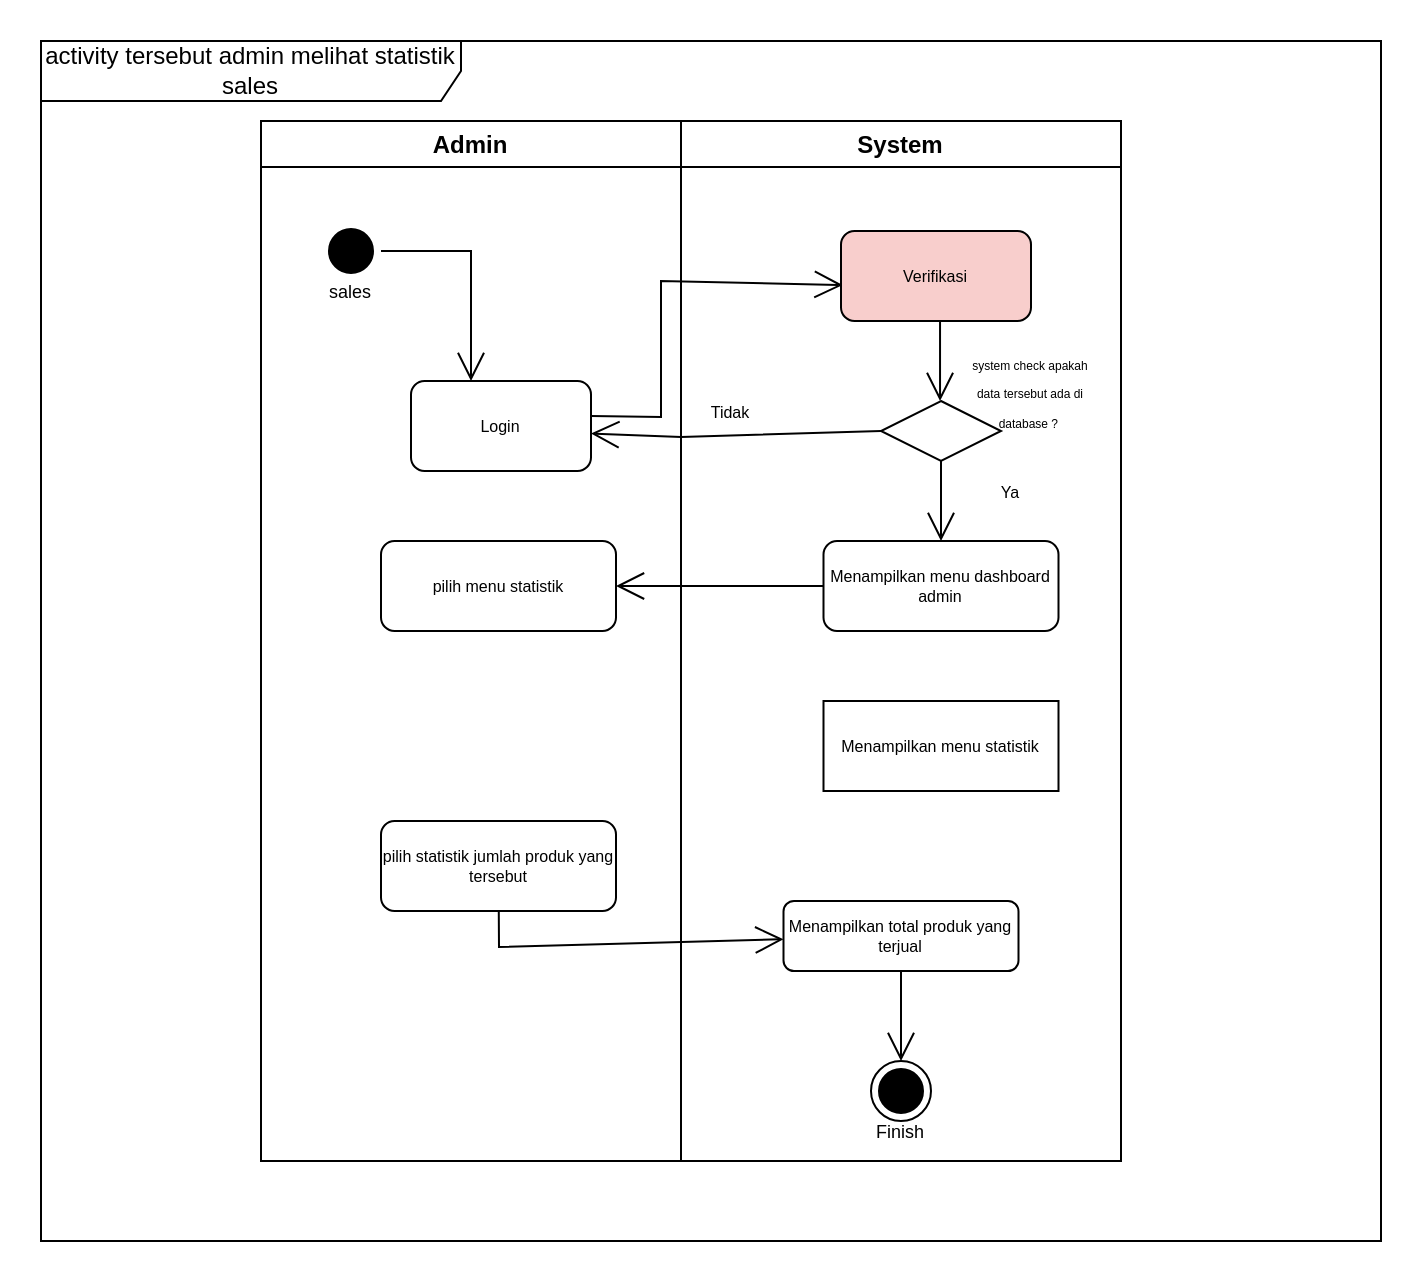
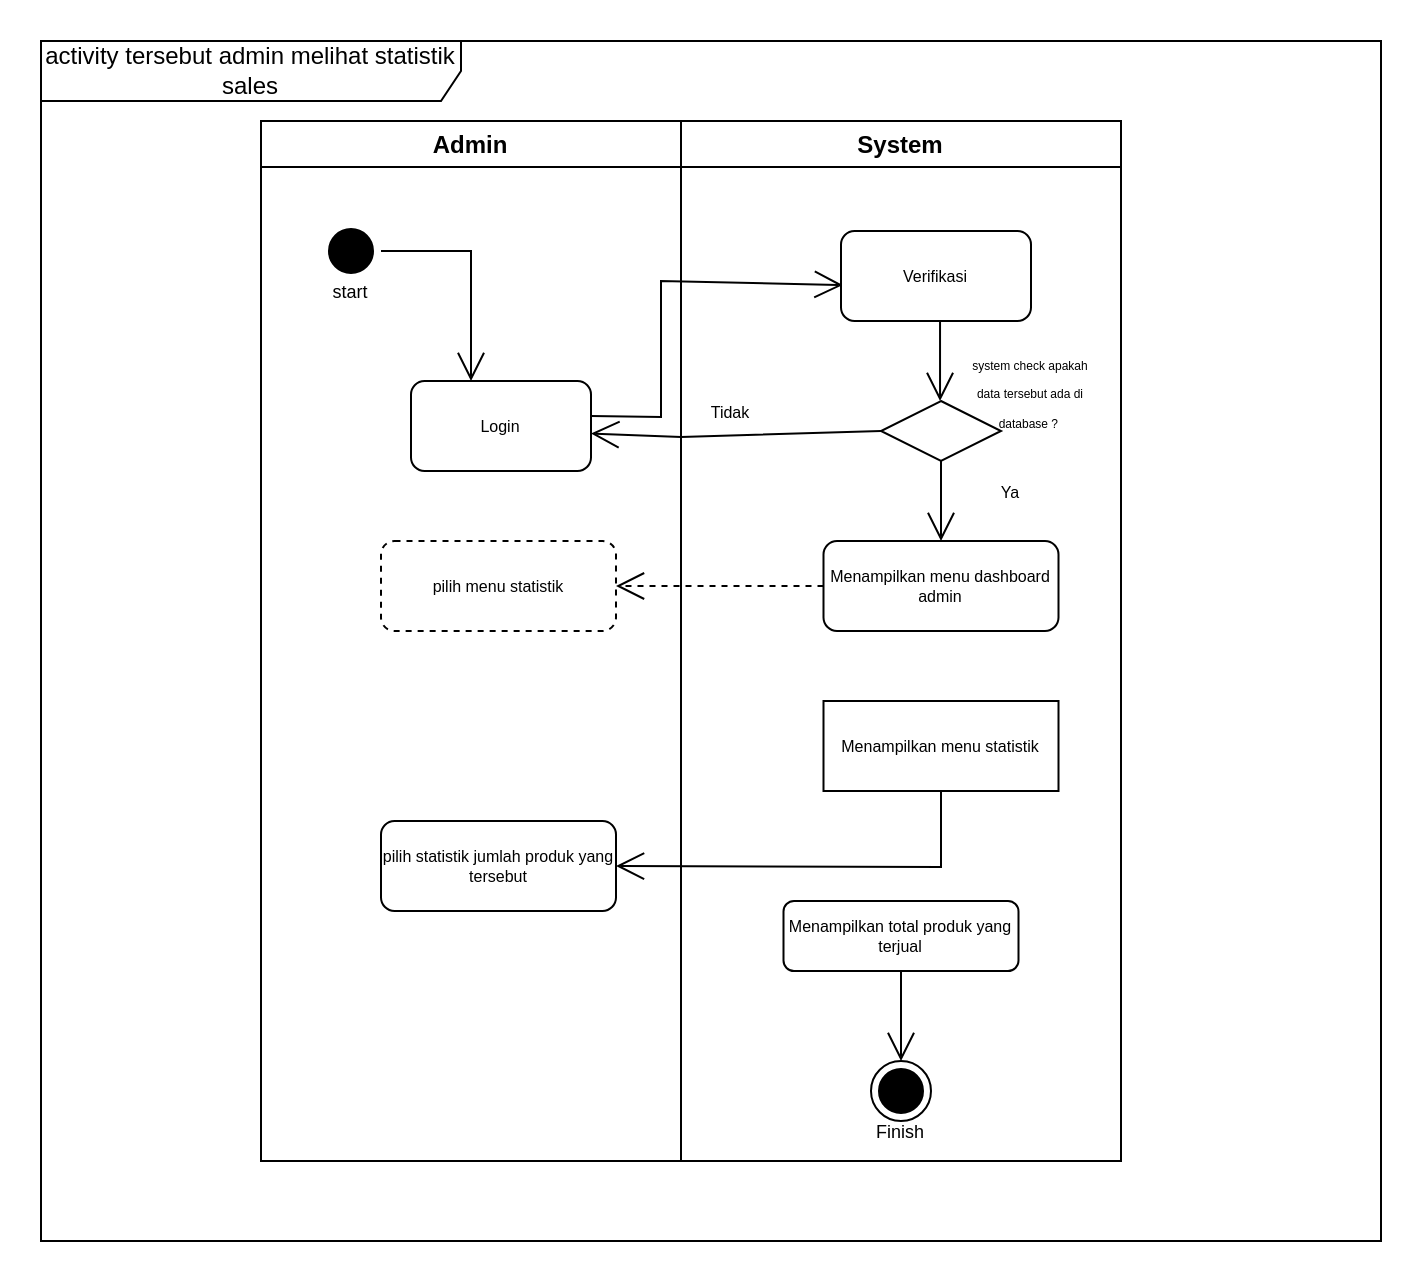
node "Verifikasi": fillcolor #f8cecc -> #ffffff
node "sales": label "sales" -> "start"
node "pilih menu statistik": style solid -> dashed
edge "Menampilkan menu dashboard admin" -> "pilih menu statistik": style solid -> dashed
edge "Menampilkan menu statistik" -> "pilih statistik jumlah produk yang tersebut": added
edge "pilih statistik jumlah produk yang tersebut" -> "Menampilkan total produk yang terjual": removed
